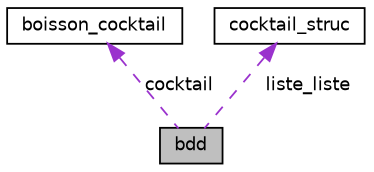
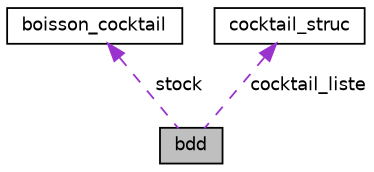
edge "bdd" -> "boisson_cocktail": label " cocktail" -> " stock"
edge "bdd" -> "cocktail_struc": label " liste_liste" -> " cocktail_liste"
